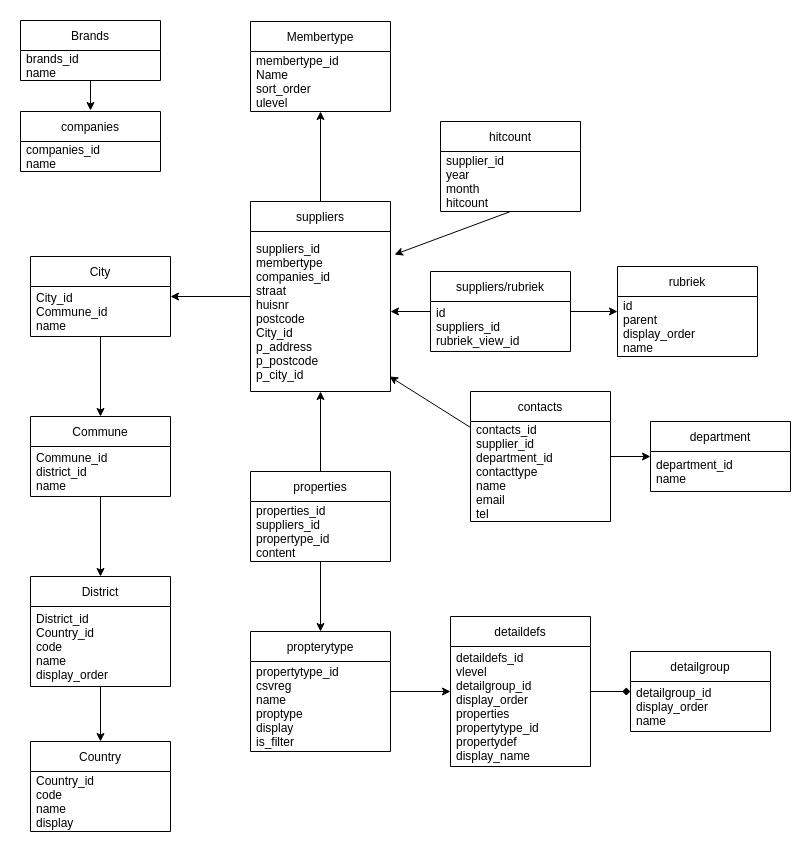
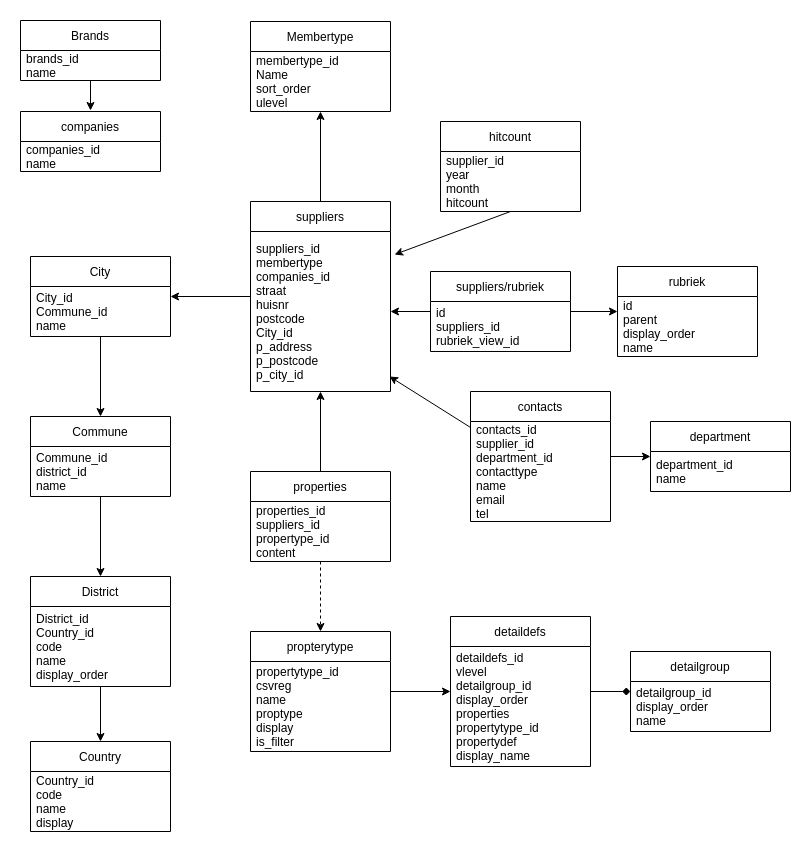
edge "properties" -> "propterytype": style solid -> dashed
